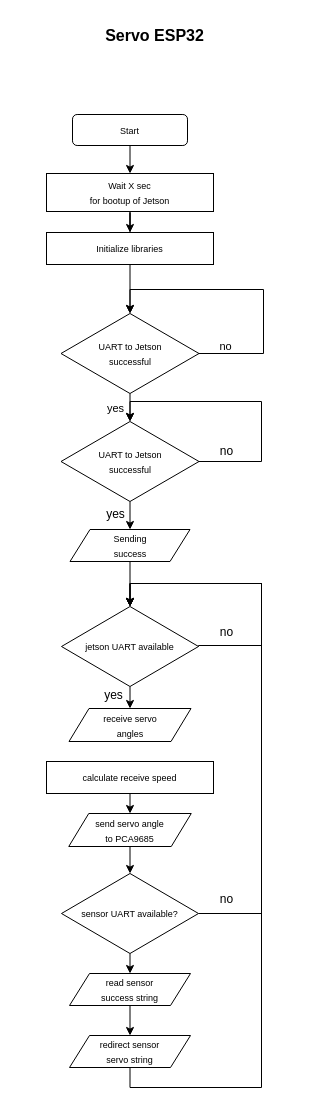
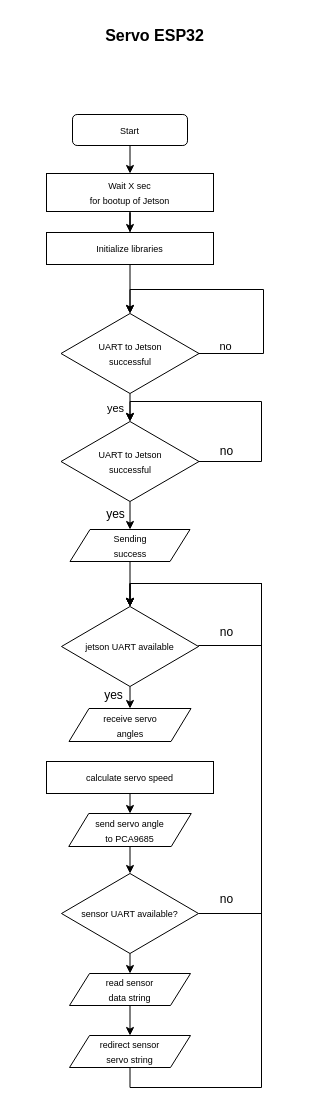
node "calculate receive speed": label "calculate receive speed" -> "calculate servo speed"
node "read sensor success string": label "read sensor success string" -> "read sensor data string"
